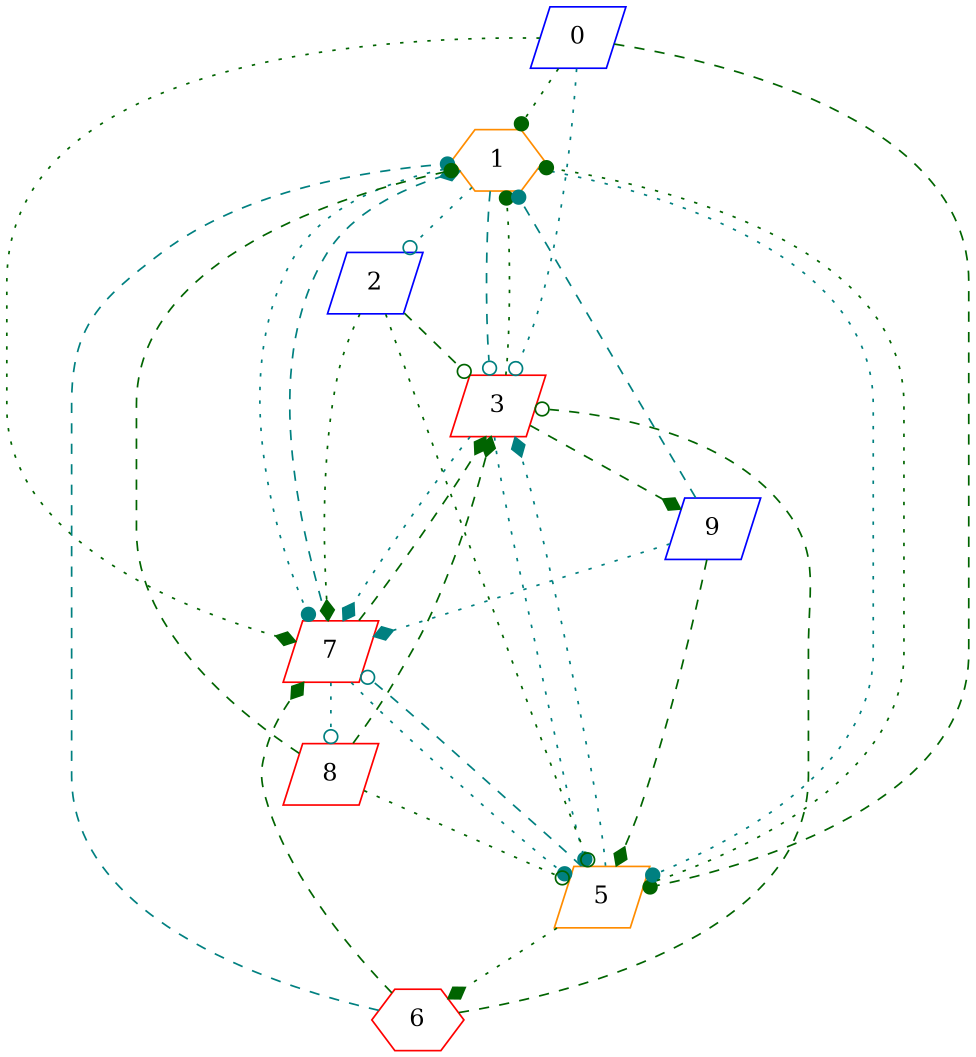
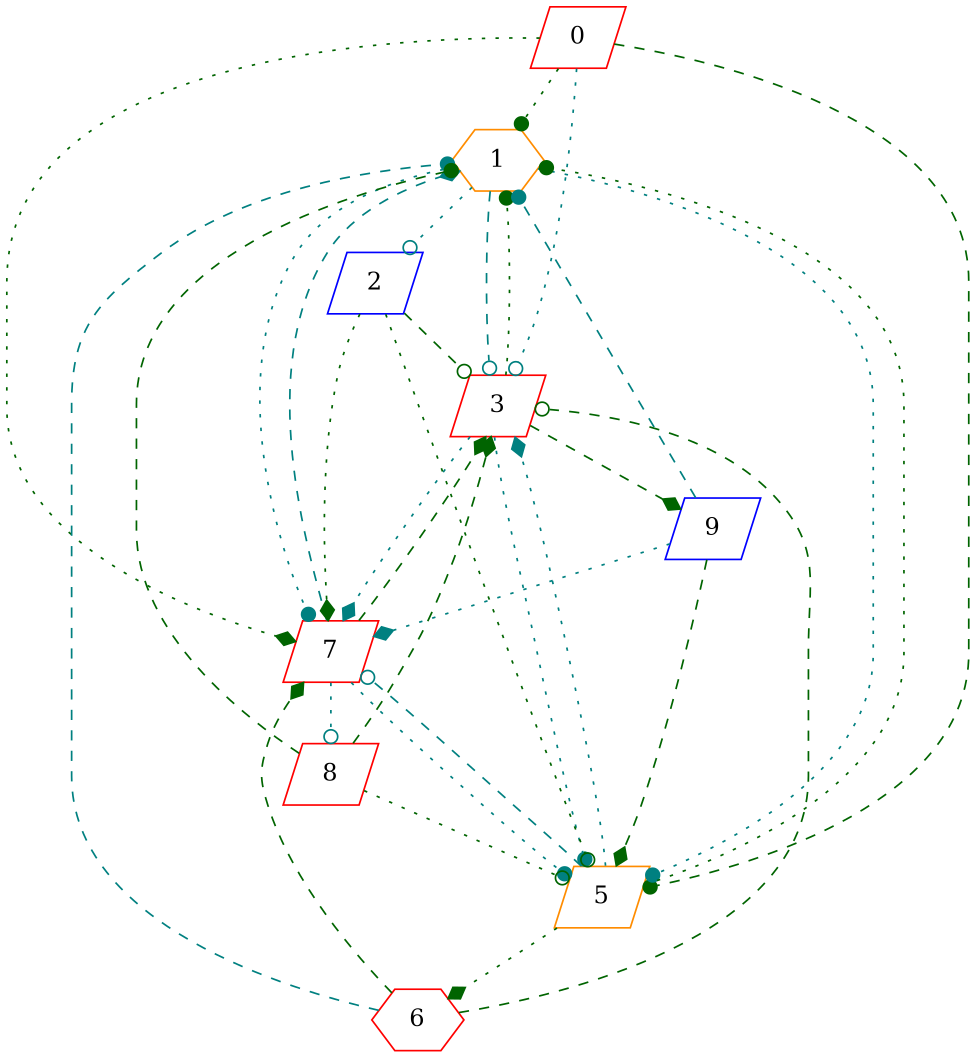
node "0": color blue -> red
